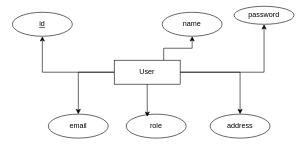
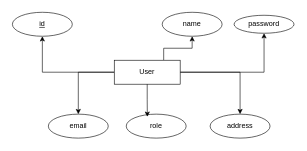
node "password": moved (264, 15) -> (264, 24)
